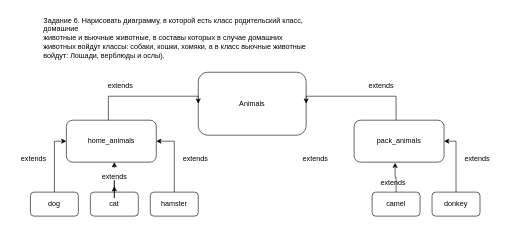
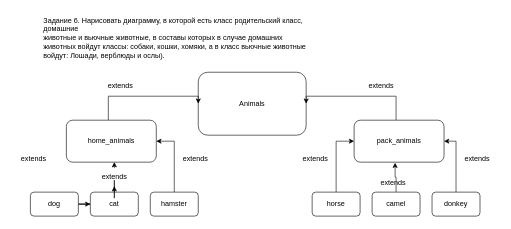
edge "horse" -> "pack_animals": added
edge "dog" -> "home_animals": now "dog" -> "cat"
node "horse": added
